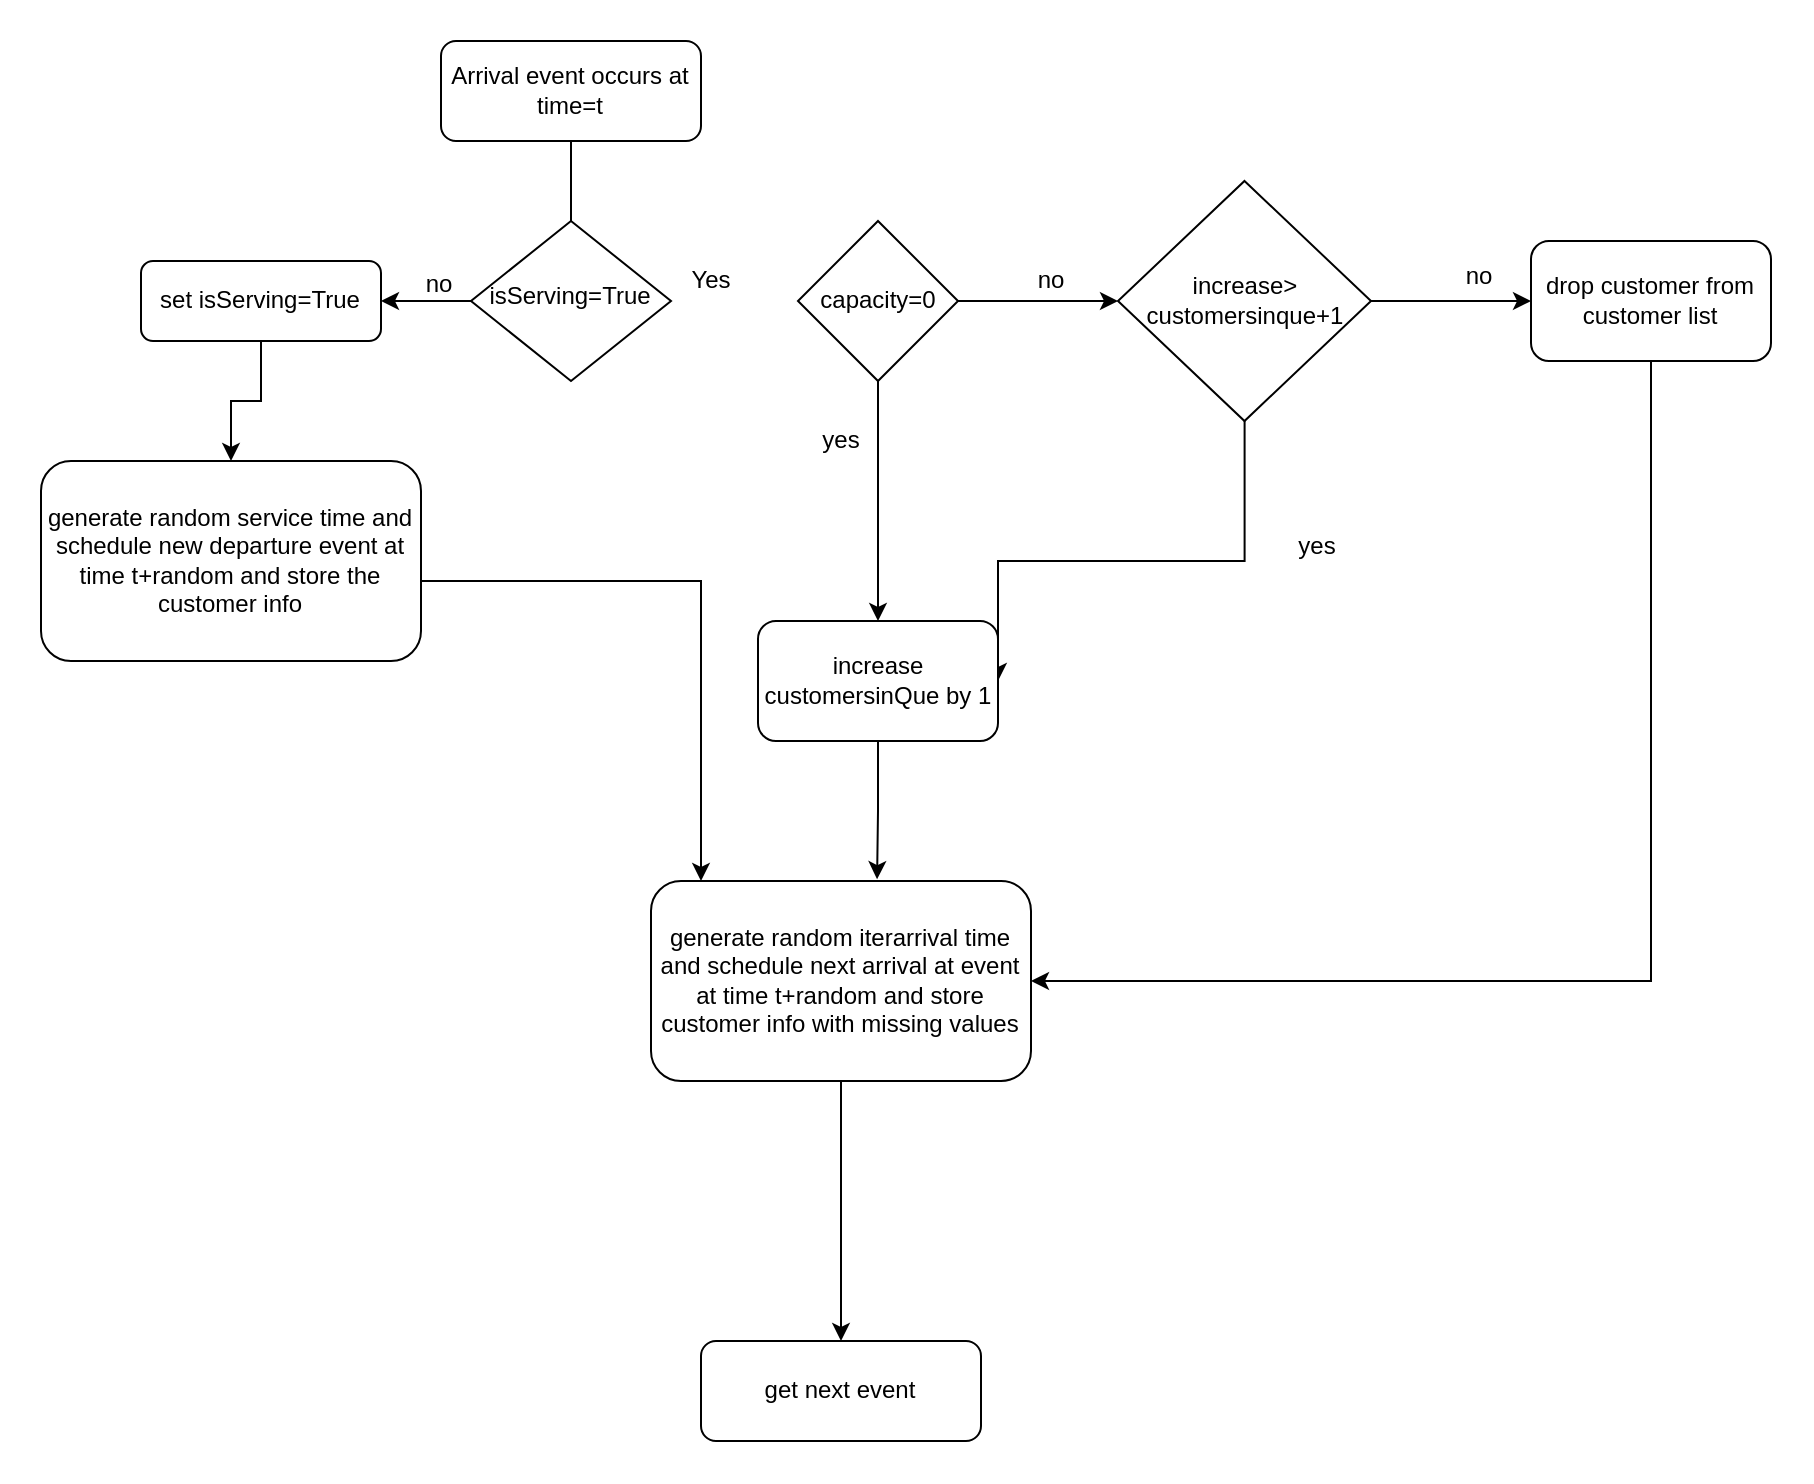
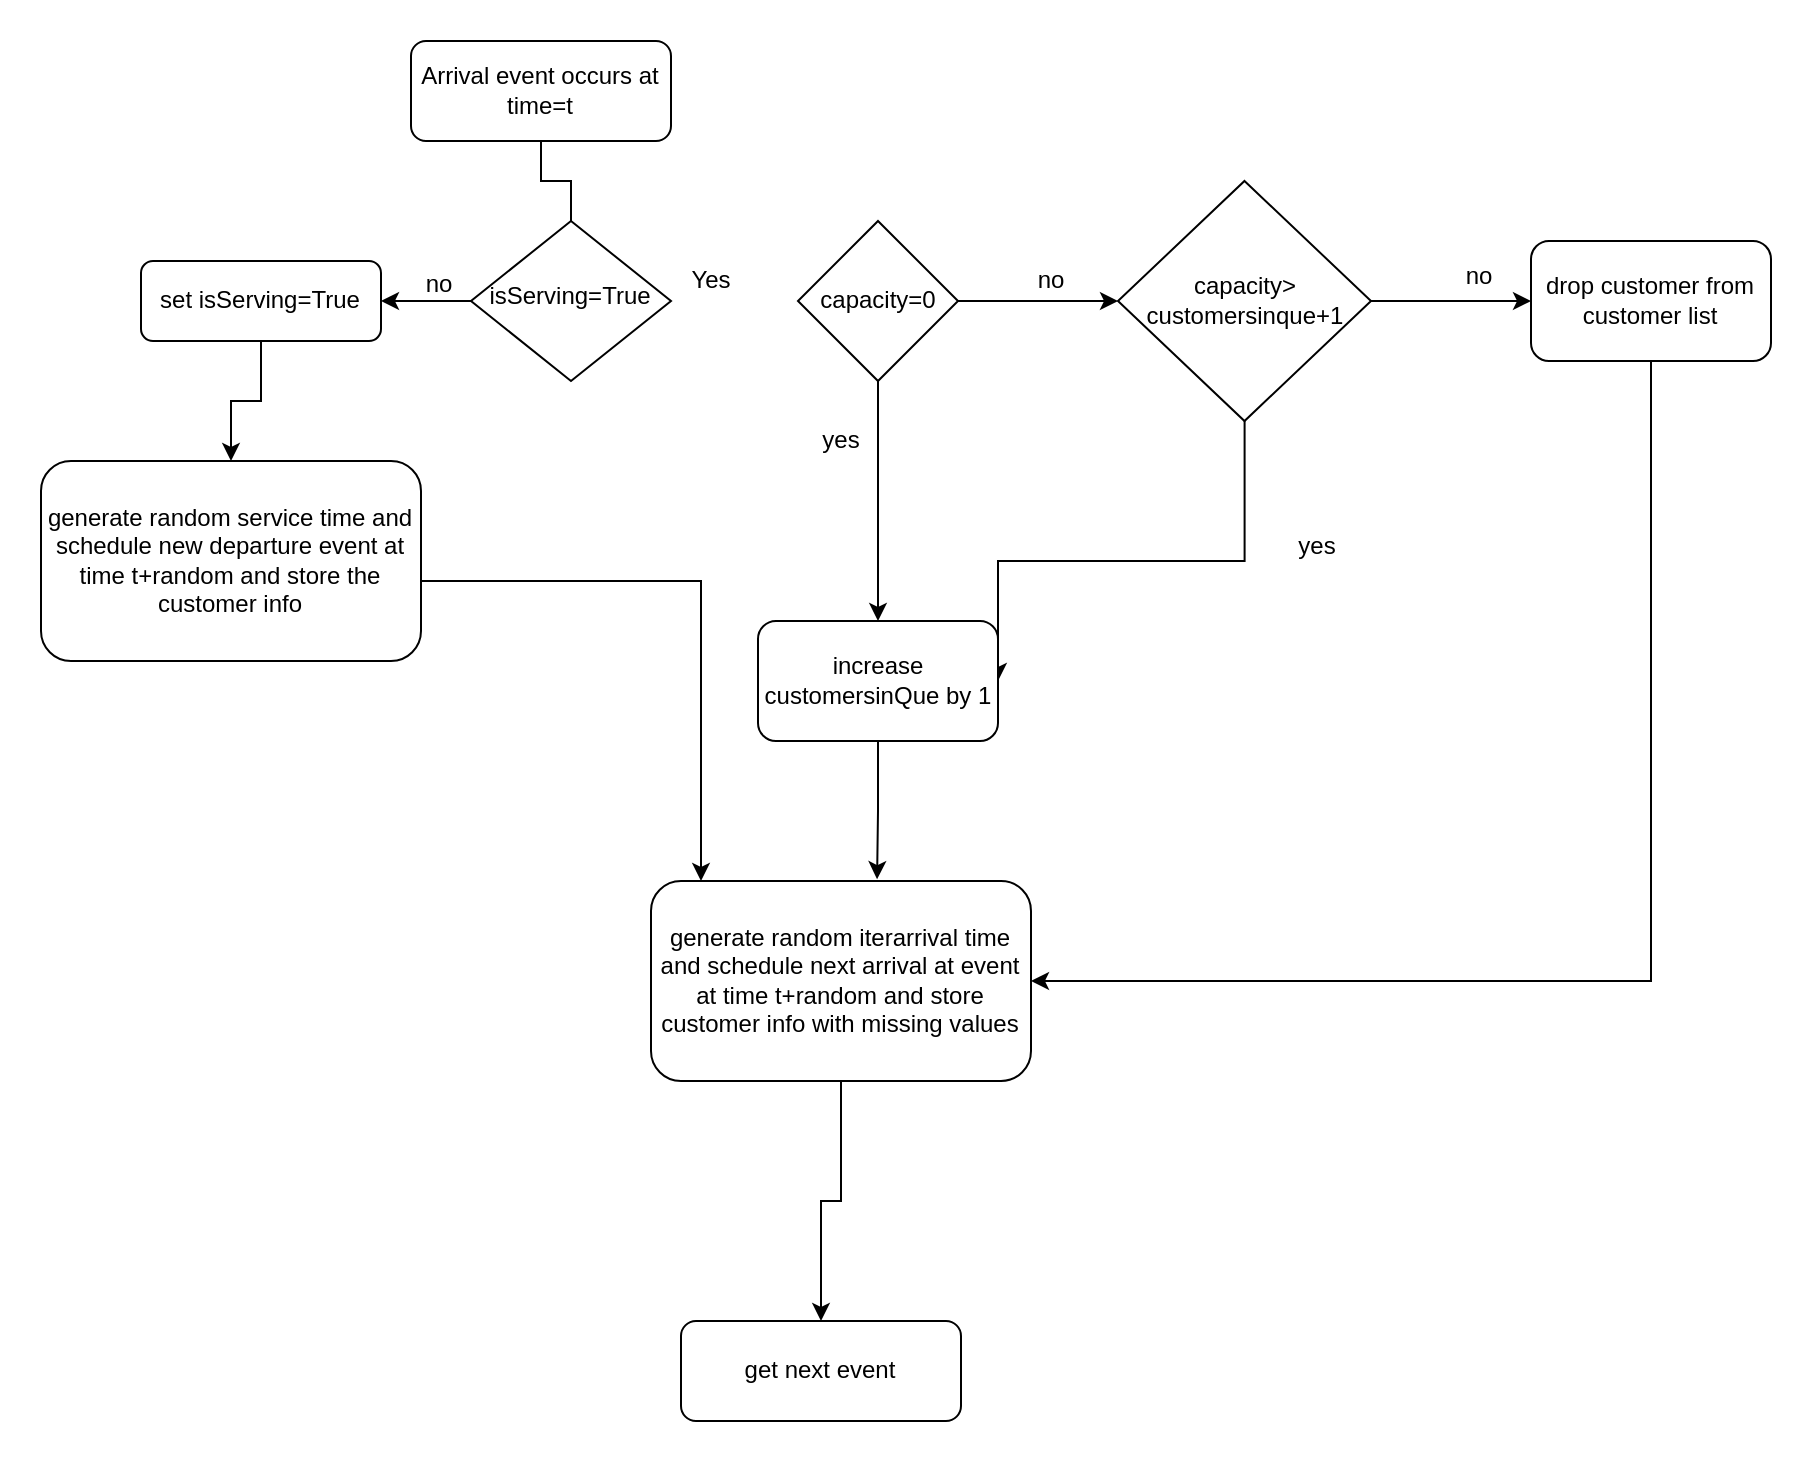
node "Arrival event occurs at time=t": moved (571, 91) -> (541, 91)
node "increase> customersinque+1": label "increase> customersinque+1" -> "capacity> customersinque+1"
node "get next event": moved (841, 1391) -> (821, 1371)
